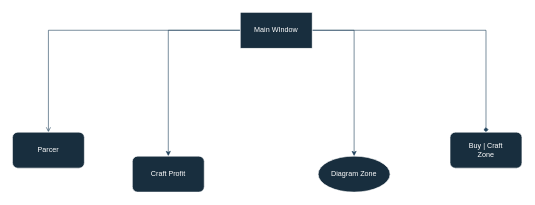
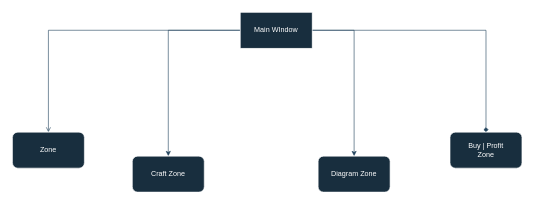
node "Parcer": label "Parcer" -> "Zone"
node "Buy | Craft Zone": label "Buy | Craft Zone" -> "Buy | Profit Zone"
node "Craft Profit": label "Craft Profit" -> "Craft Zone"
node "Diagram Zone": shape ellipse -> rounded rectangle
